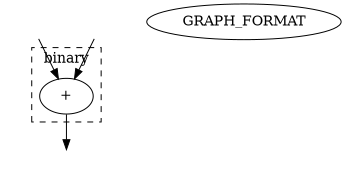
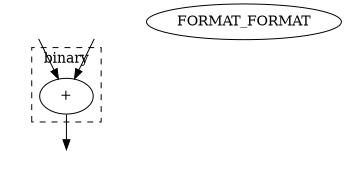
node "GRAPH_FORMAT": label "GRAPH_FORMAT" -> "FORMAT_FORMAT"
